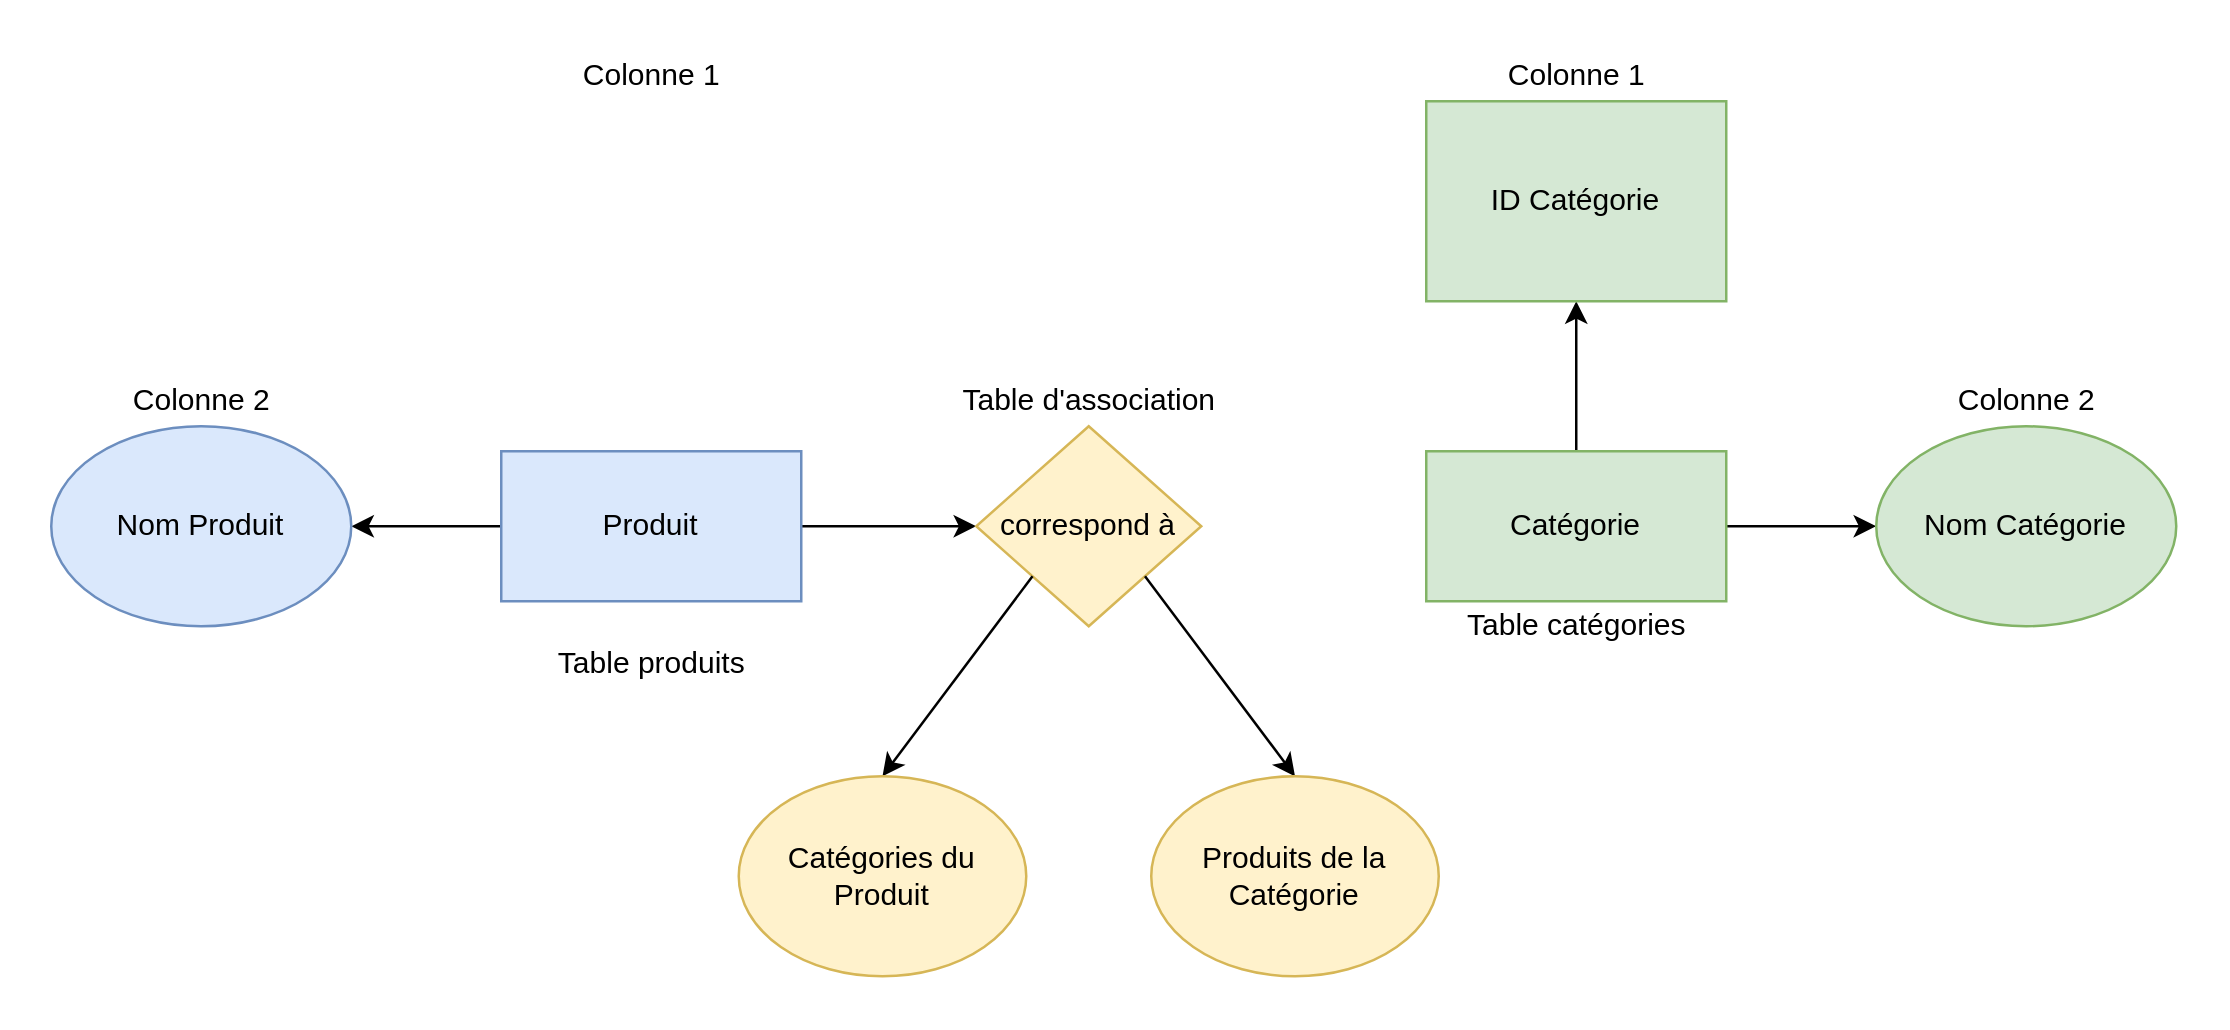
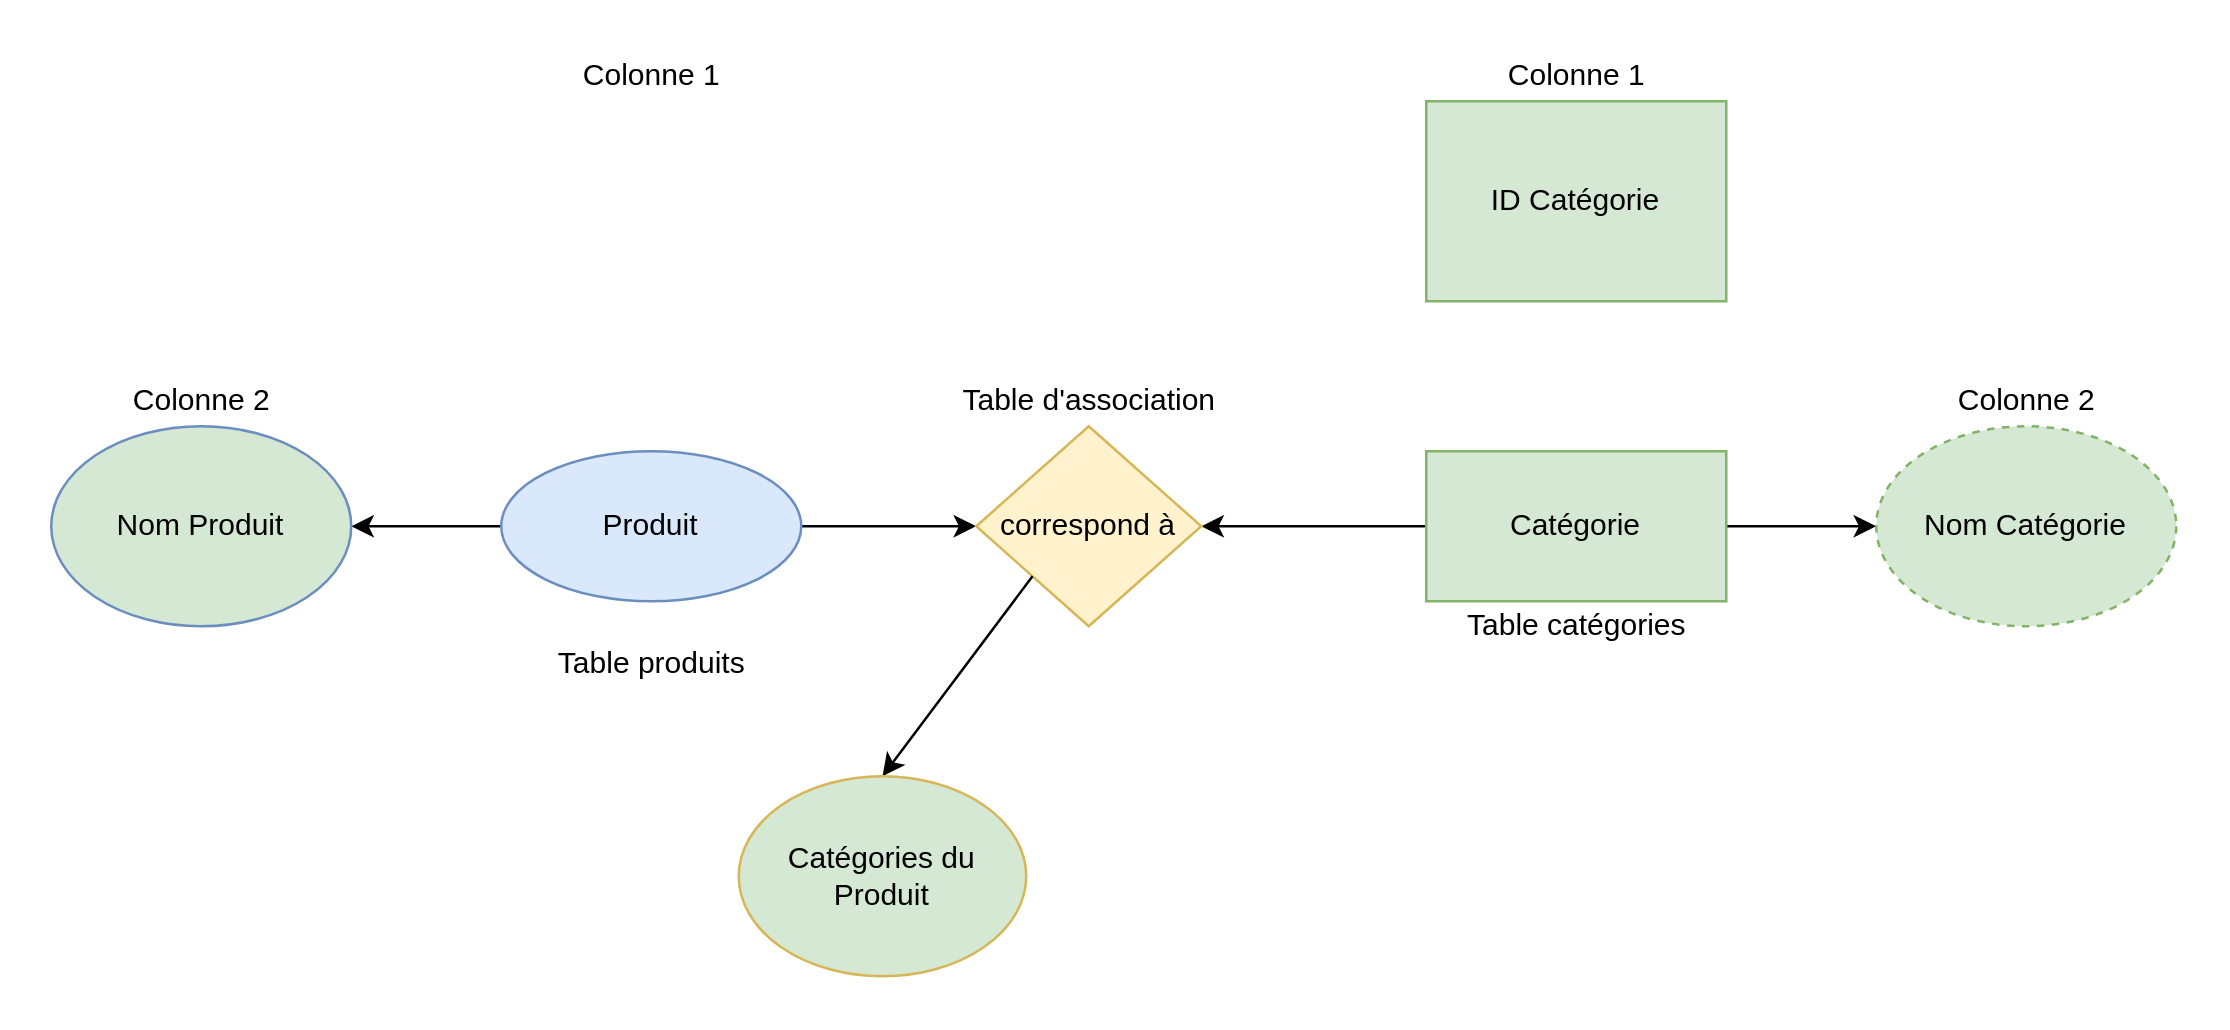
edge "Catégorie" -> "ID Catégorie": now "Catégorie" -> "correspond à"
node "Nom Produit": fillcolor #dae8fc -> #d5e8d4
node "Produit": shape rectangle -> ellipse
node "Nom Catégorie": style solid -> dashed
edge "correspond à" -> "Produits de la Catégorie": removed
node "Catégories du Produit": fillcolor #fff2cc -> #d5e8d4
node "Produits de la Catégorie": removed
